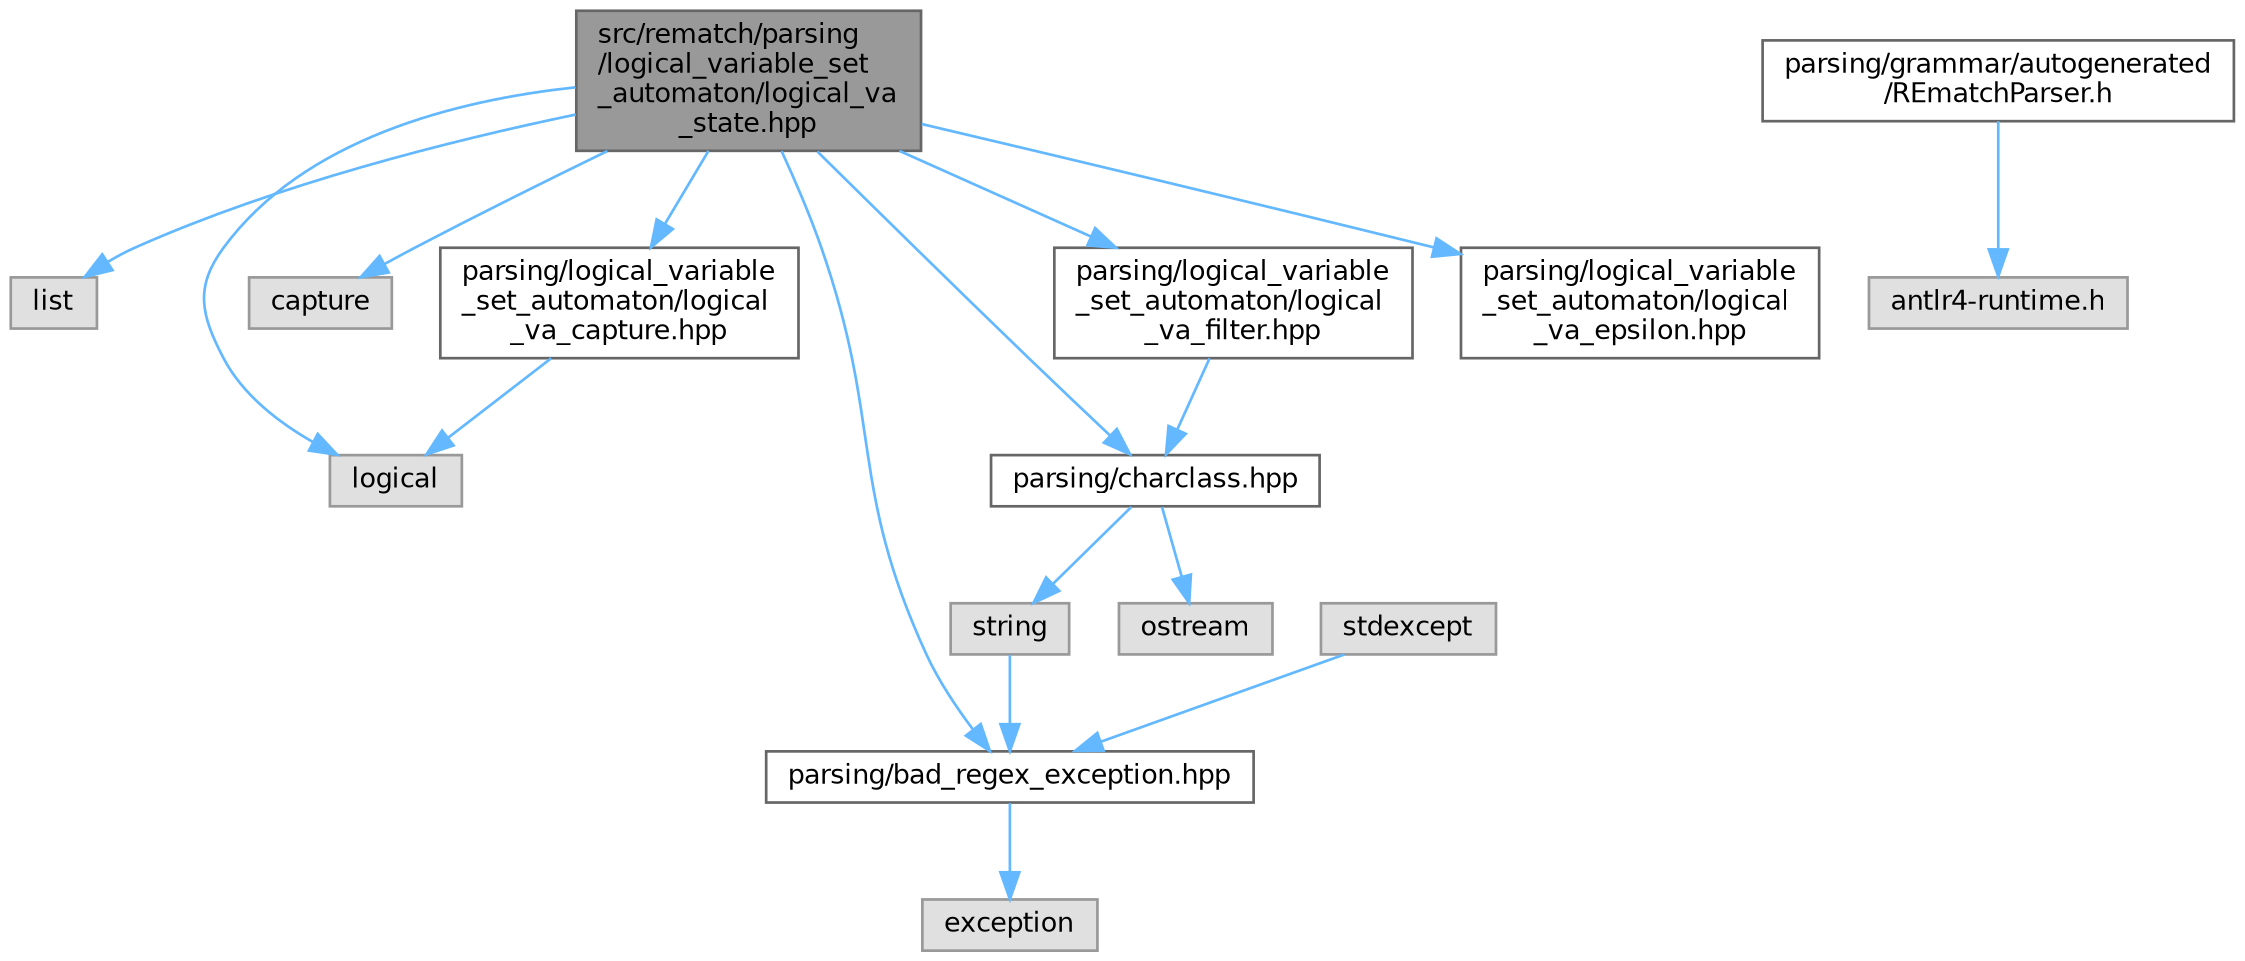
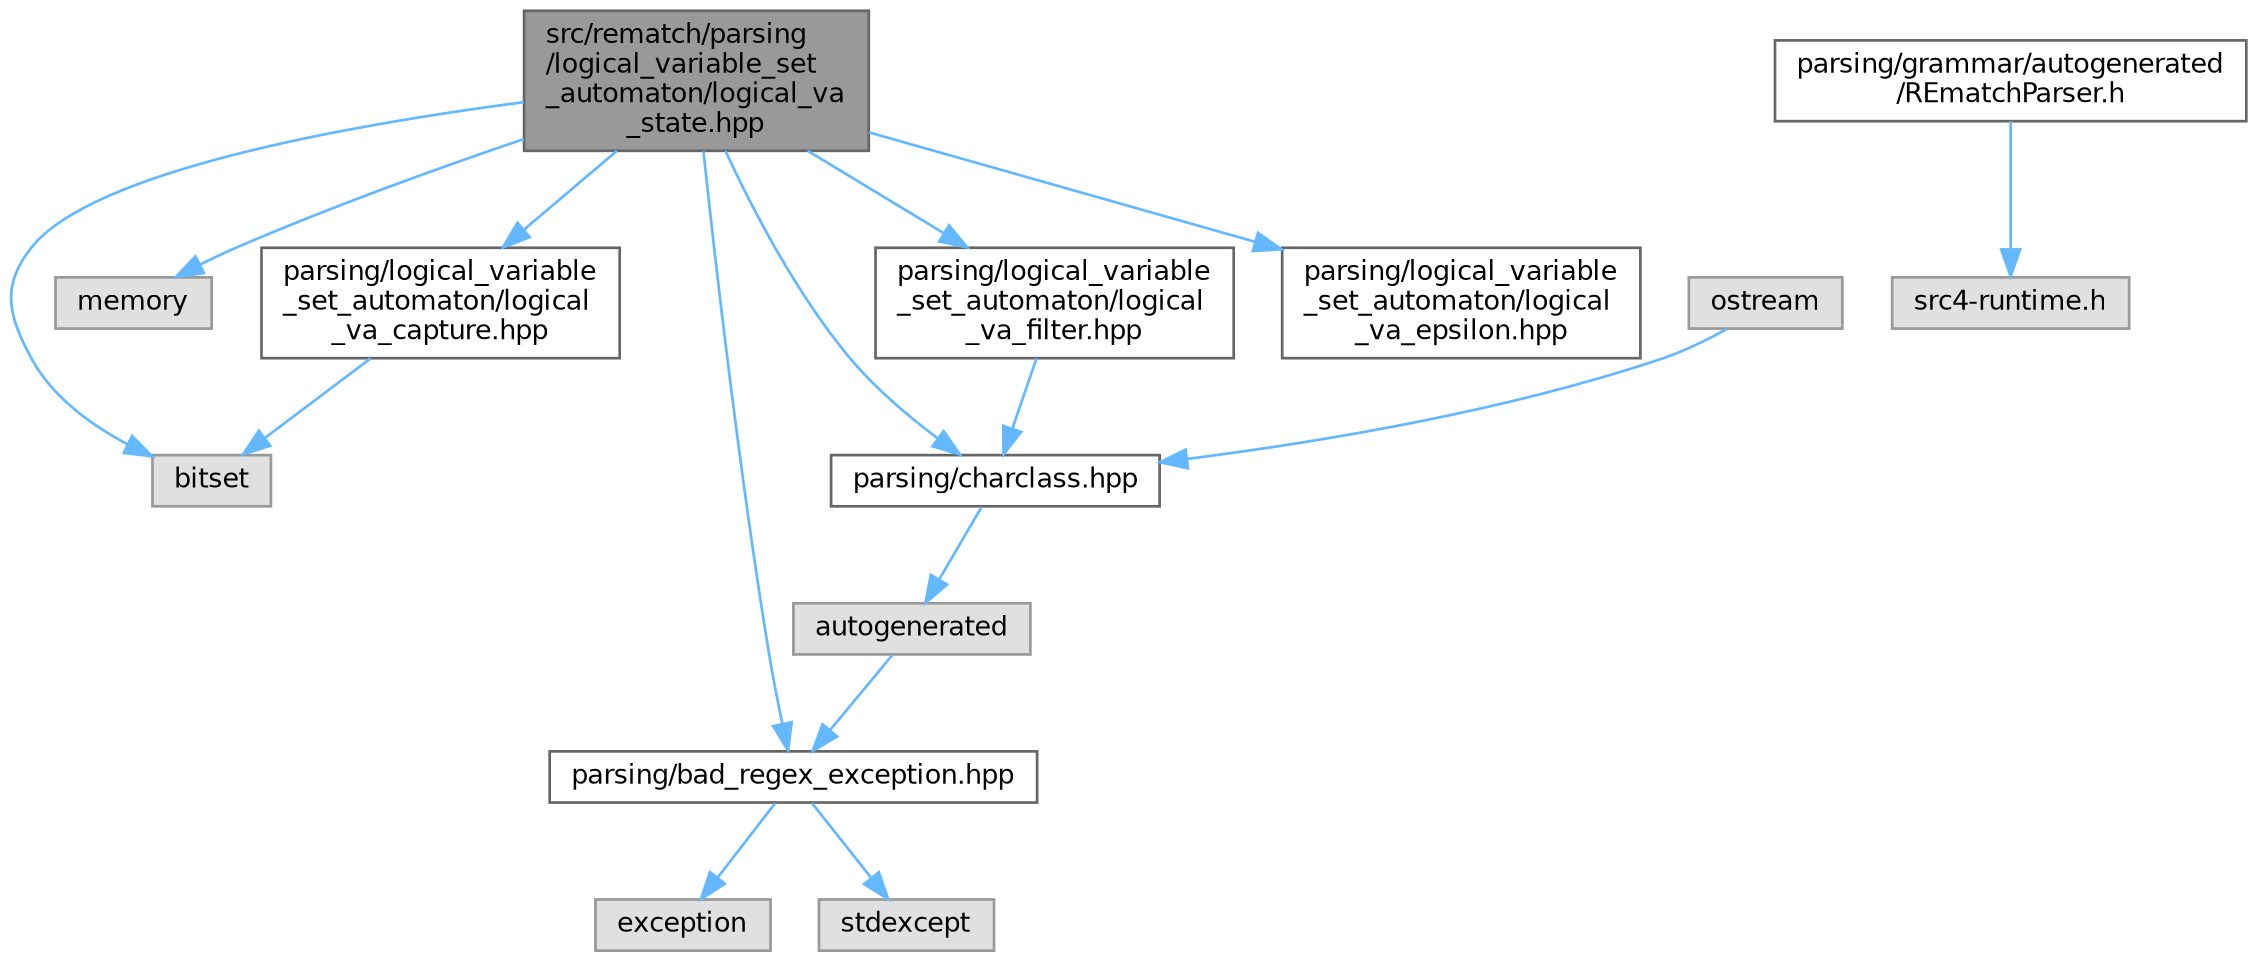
node "list": removed
node "capture": label "capture" -> "memory"
node "antlr4-runtime.h": label "antlr4-runtime.h" -> "src4-runtime.h"
node "logical": label "logical" -> "bitset"
edge "parsing/charclass.hpp" -> "ostream": reversed
node "string": label "string" -> "autogenerated"
edge "stdexcept" -> "parsing/bad_regex_exception.hpp": reversed
